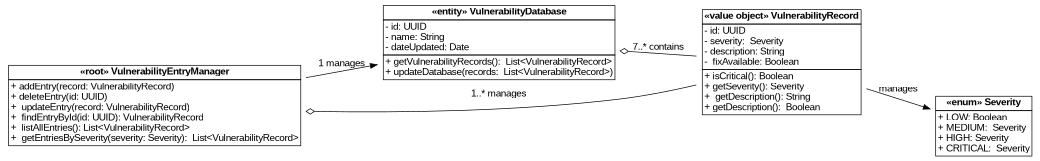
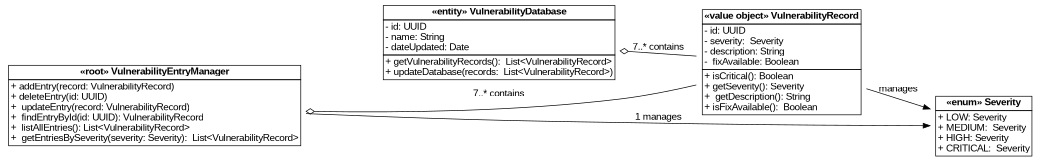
edge "«root» VulnerabilityEntryManager" -> "«entity» VulnerabilityDatabase": now "«root» VulnerabilityEntryManager" -> "«enum» Severity"
edge "«value object» VulnerabilityRecord" -> "«root» VulnerabilityEntryManager": label "1..* manages" -> "7..* contains"
node "«value object» VulnerabilityRecord": text "+ getDescription():  Boolean" -> "+ isFixAvailable():  Boolean"
node "«enum» Severity": text "+ LOW: Boolean" -> "+ LOW: Severity"
